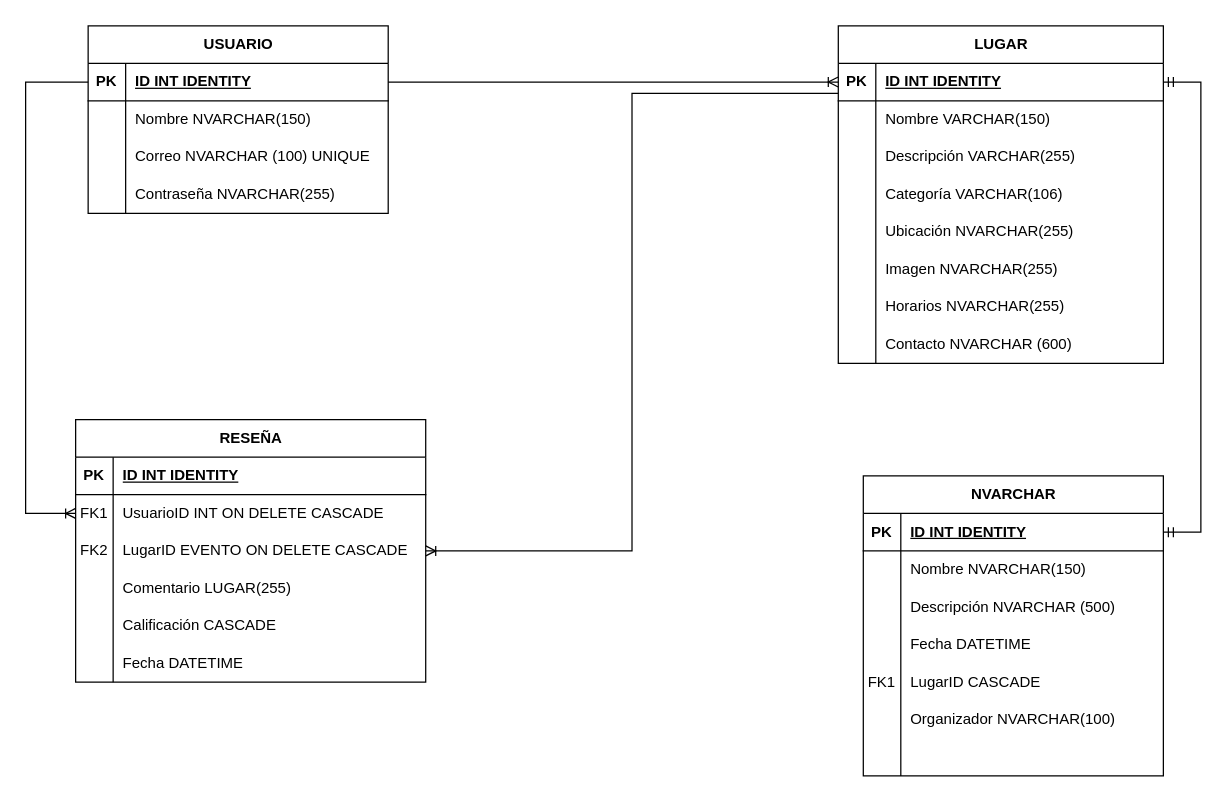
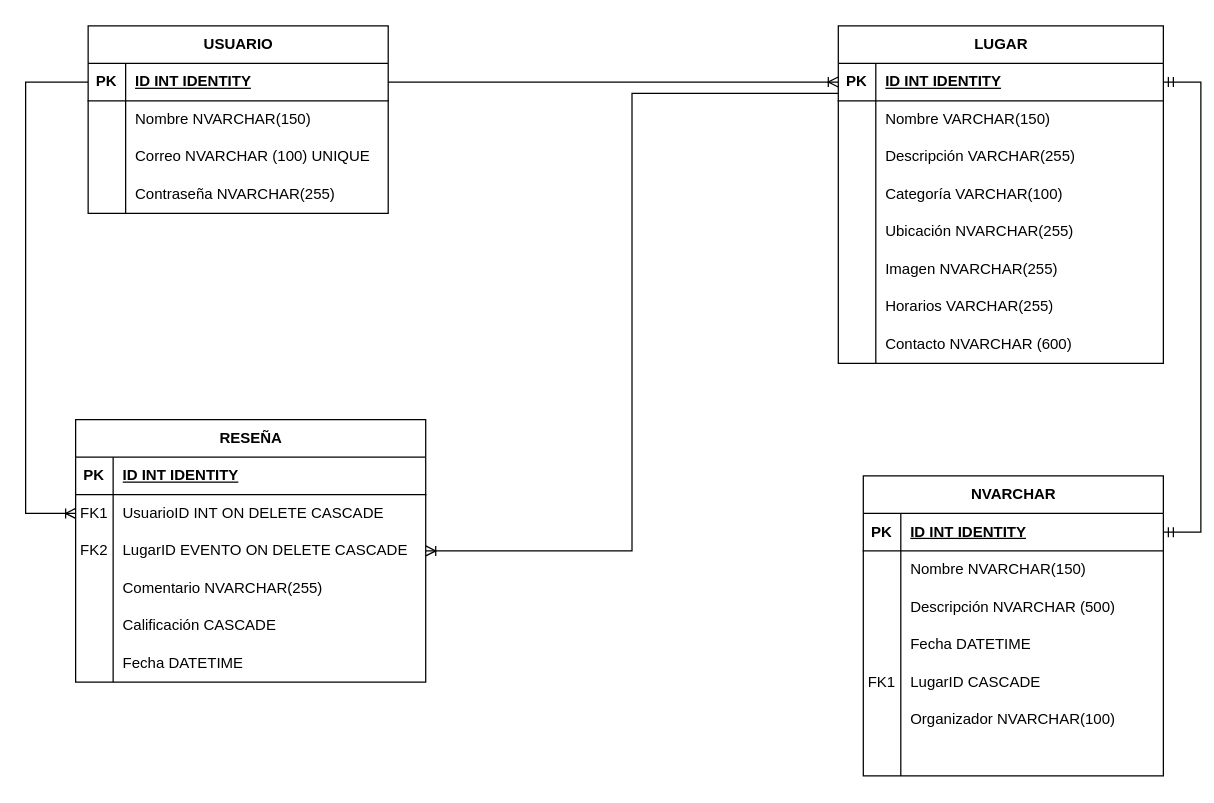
node "Categoría VARCHAR(106)": label "Categoría VARCHAR(106)" -> "Categoría VARCHAR(100)"
node "Horarios NVARCHAR(255)": label "Horarios NVARCHAR(255)" -> "Horarios VARCHAR(255)"
node "Comentario LUGAR(255)": label "Comentario LUGAR(255)" -> "Comentario NVARCHAR(255)"
